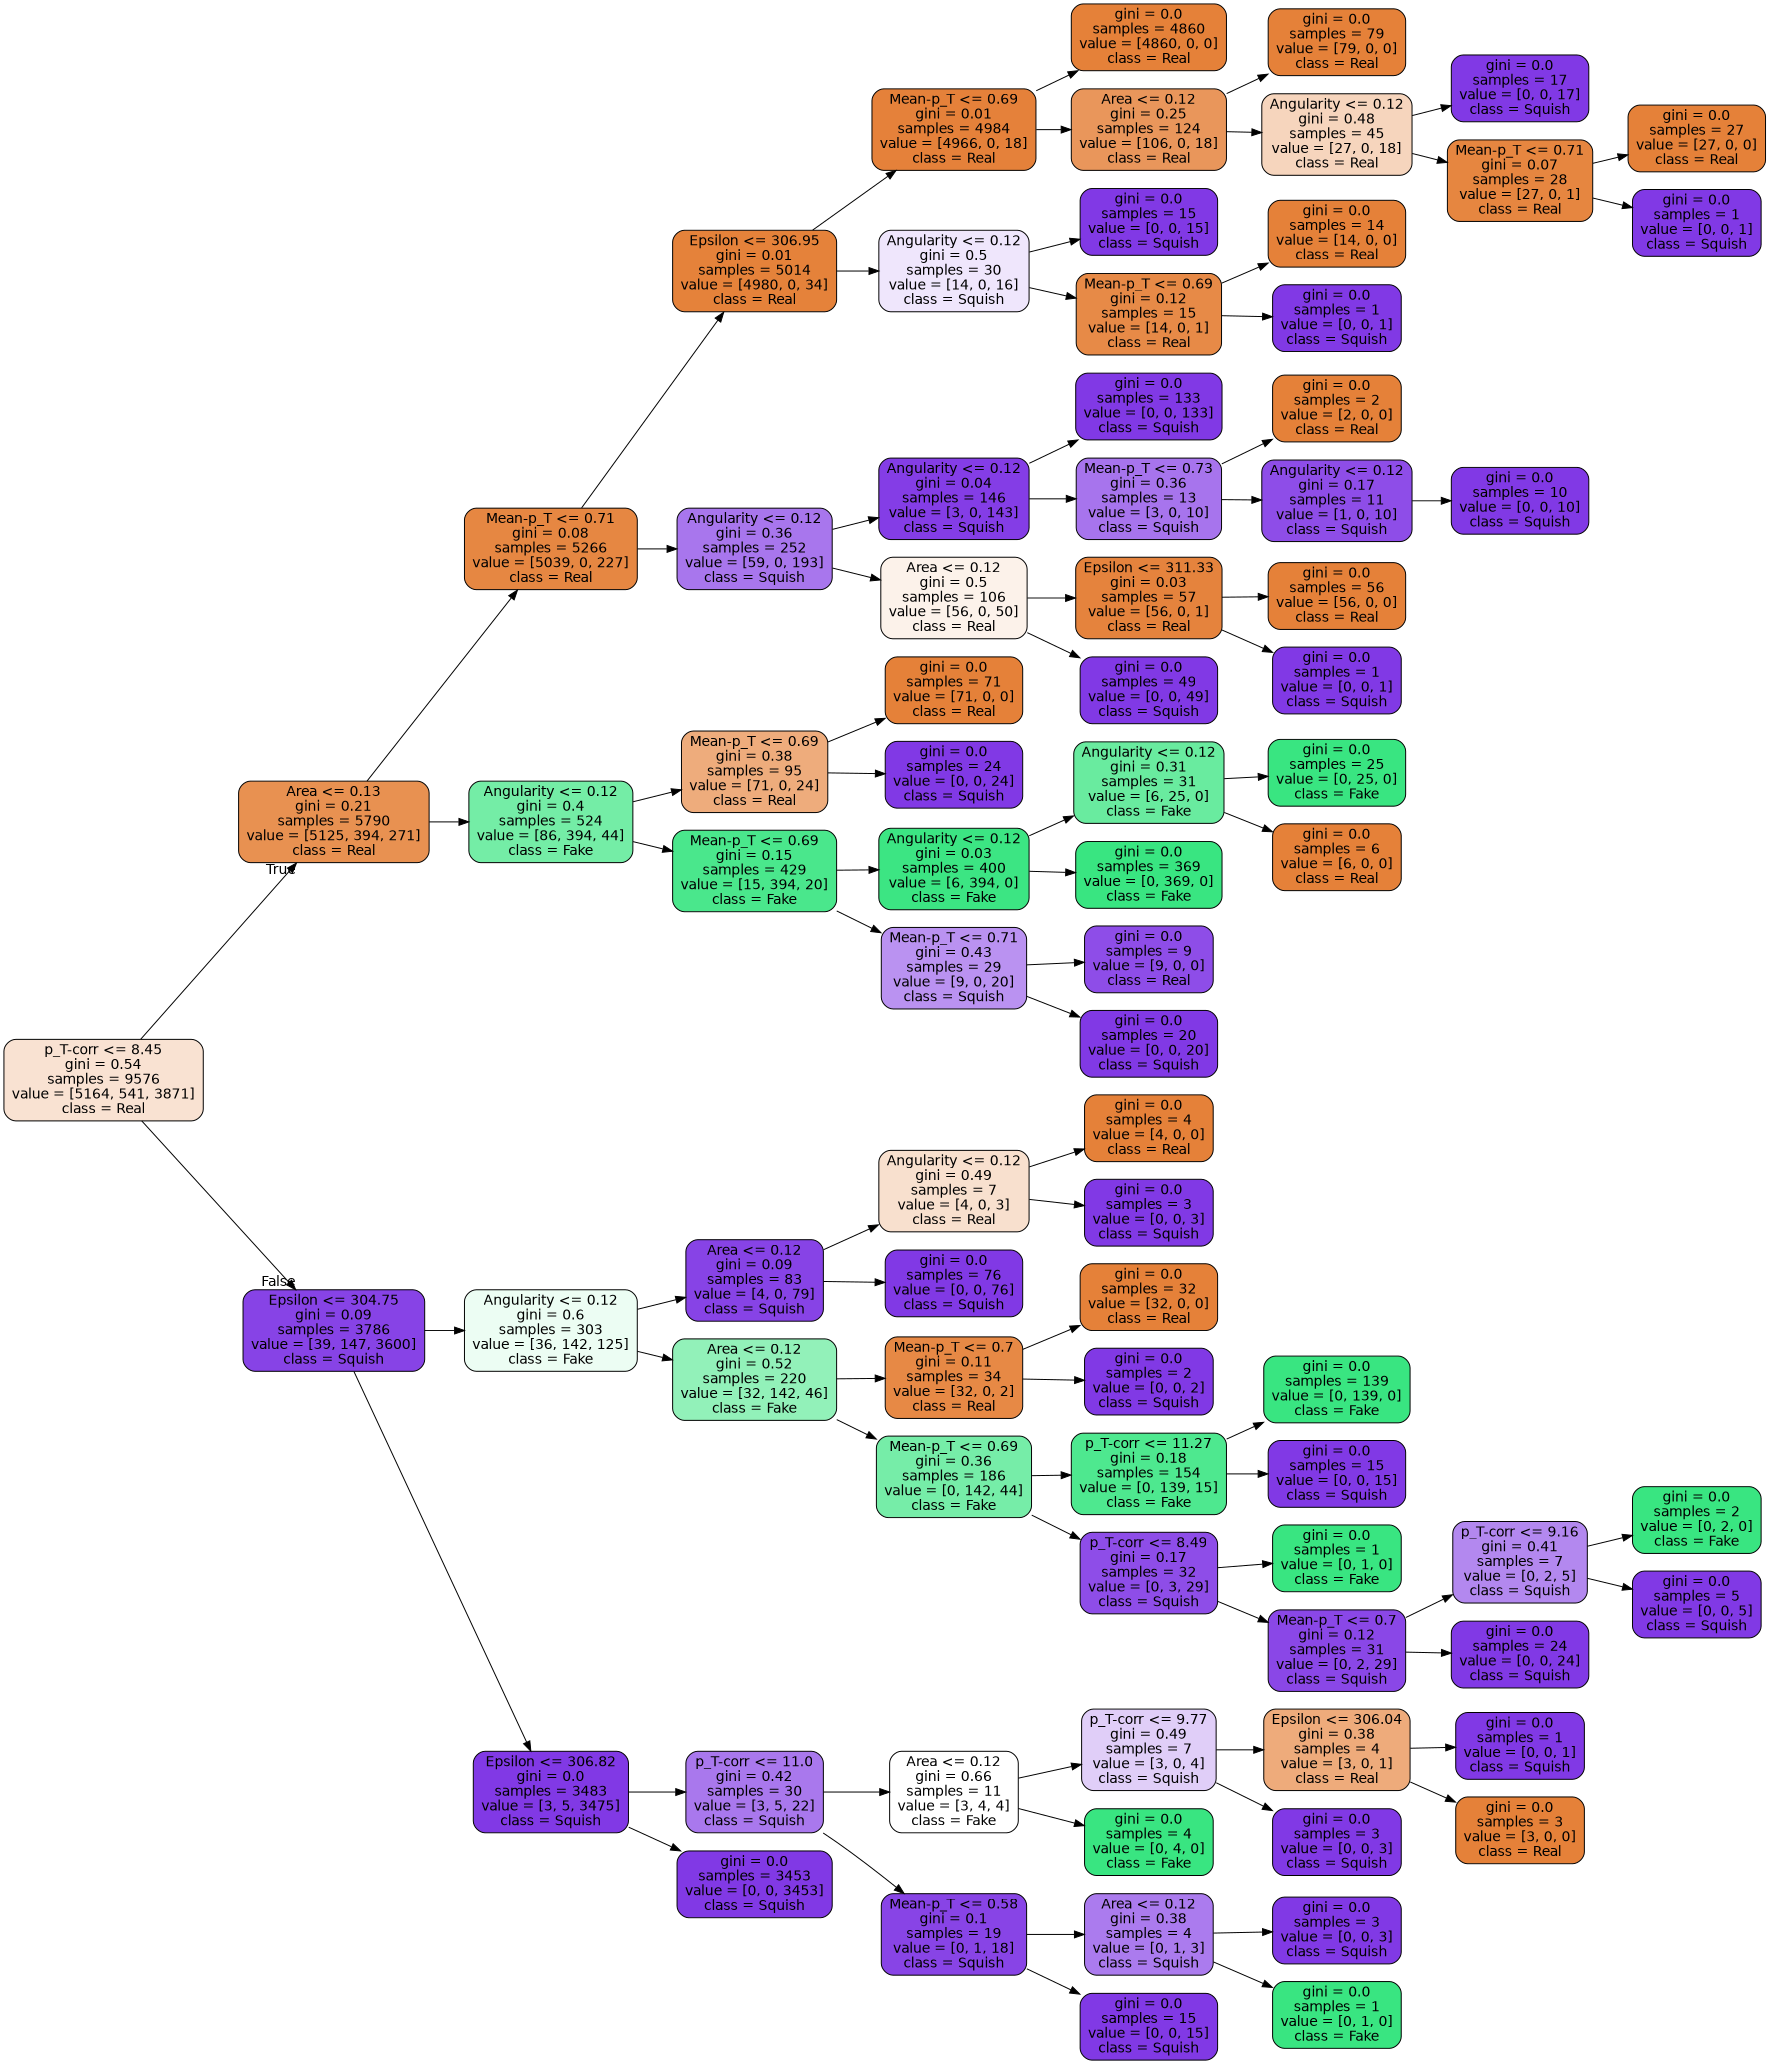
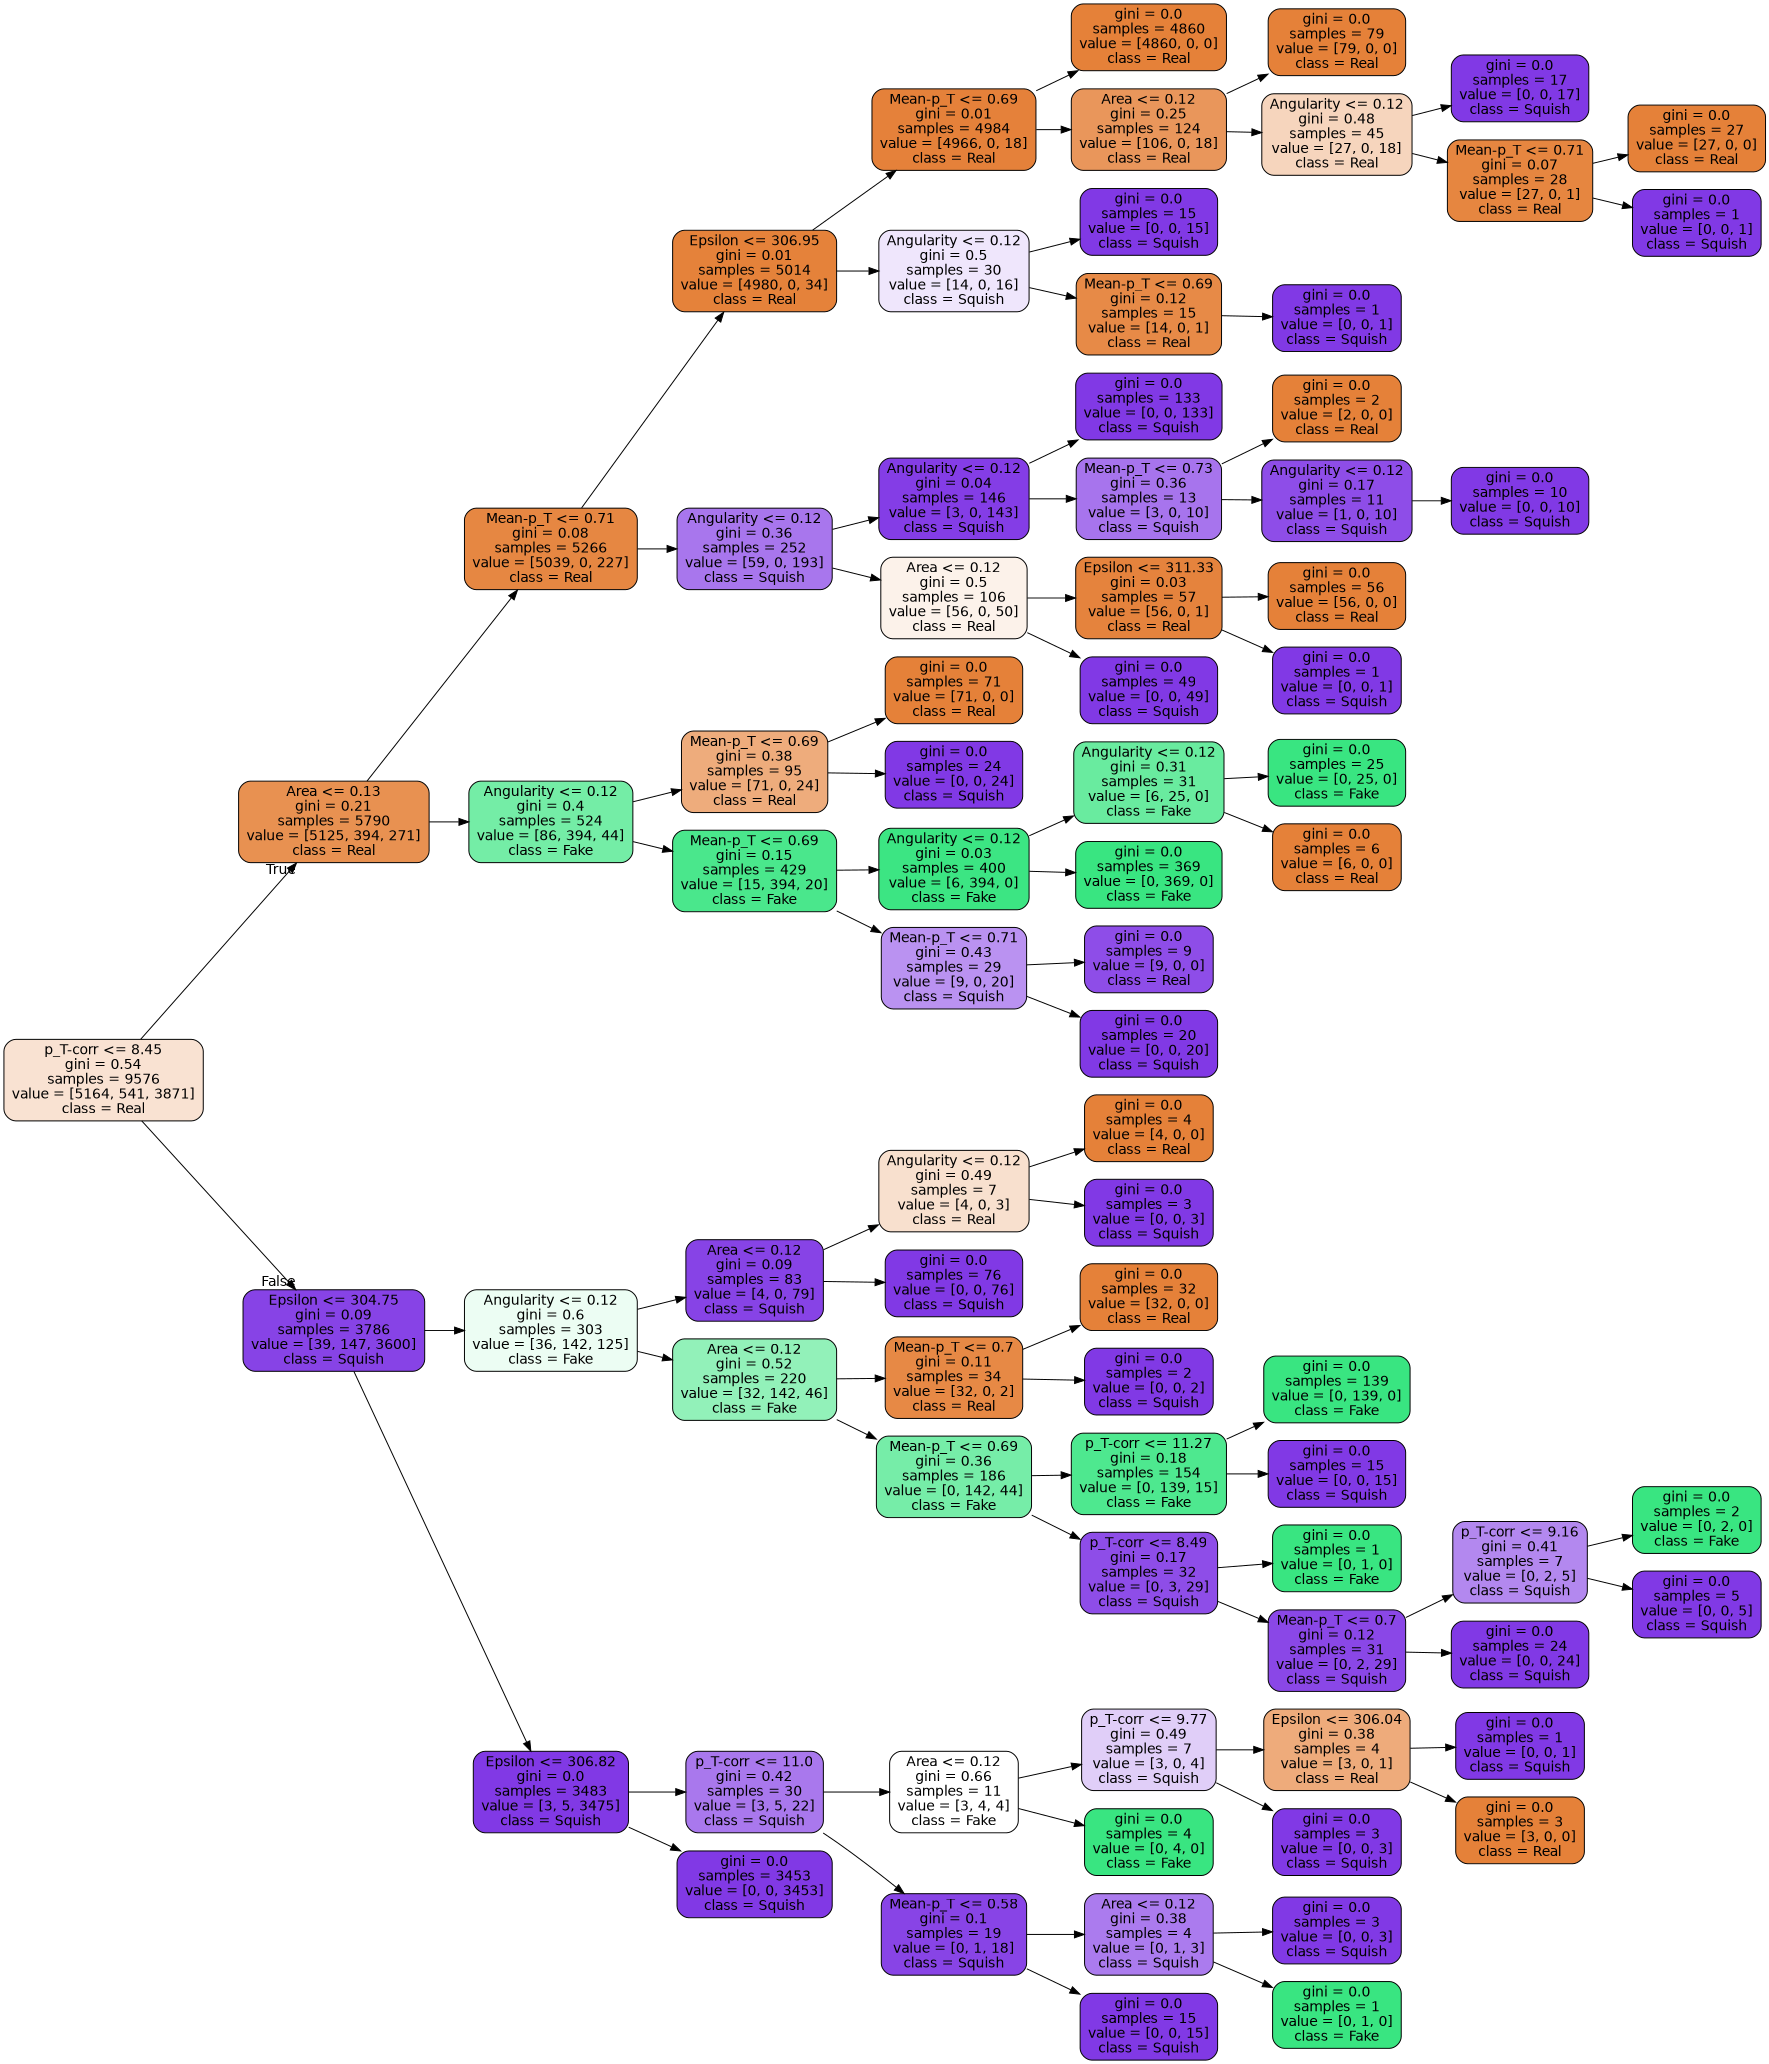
node "gini = 0.0 samples = 14 value = [14, 0, 0] class = Real": removed
